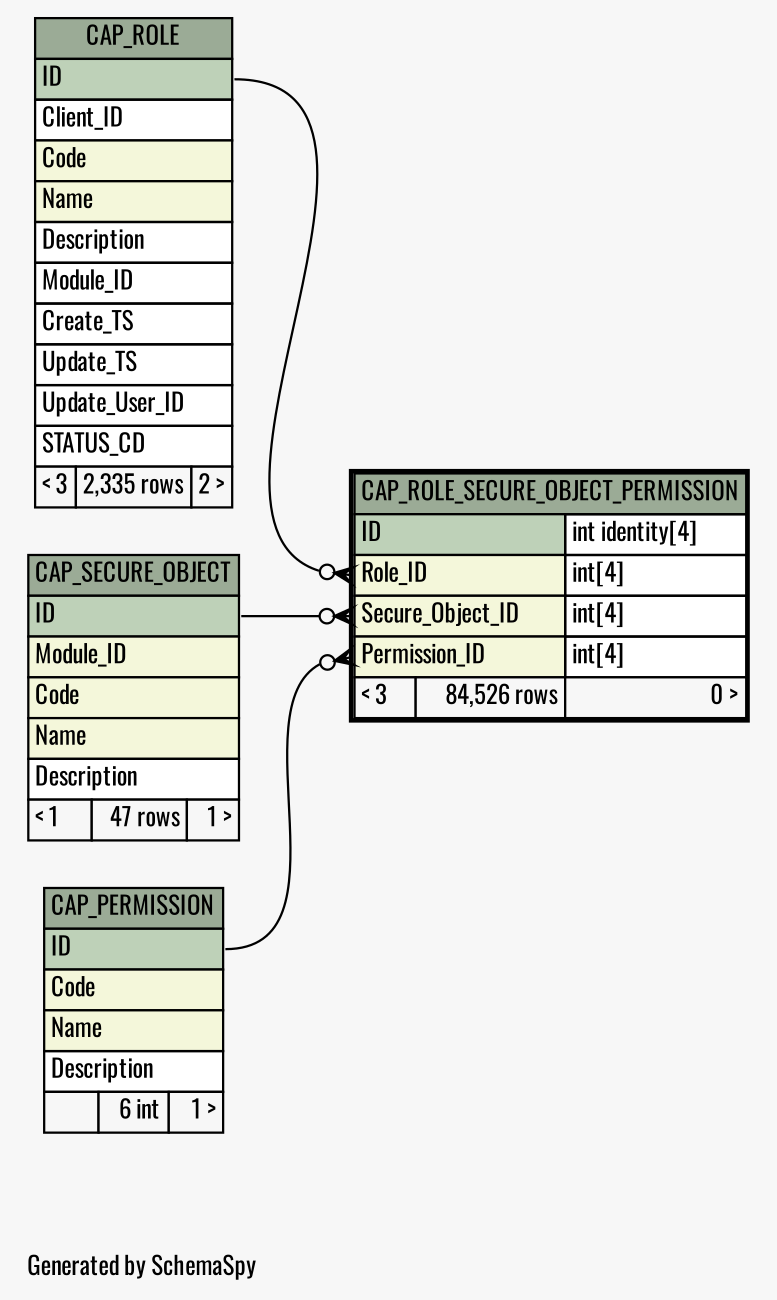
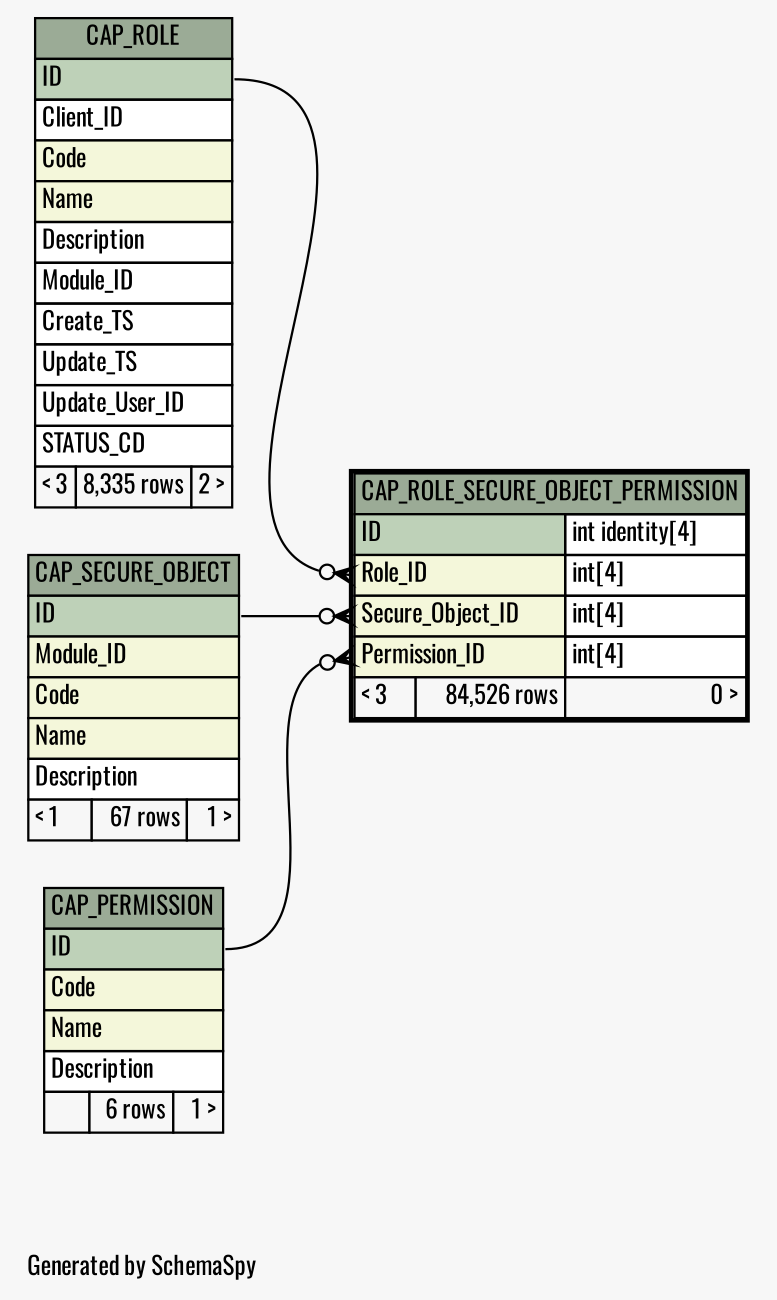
node "CAP_ROLE": text "2,335 rows" -> "8,335 rows"
node "CAP_SECURE_OBJECT": text "47 rows" -> "67 rows"
node "CAP_PERMISSION": text "6 int" -> "6 rows"
